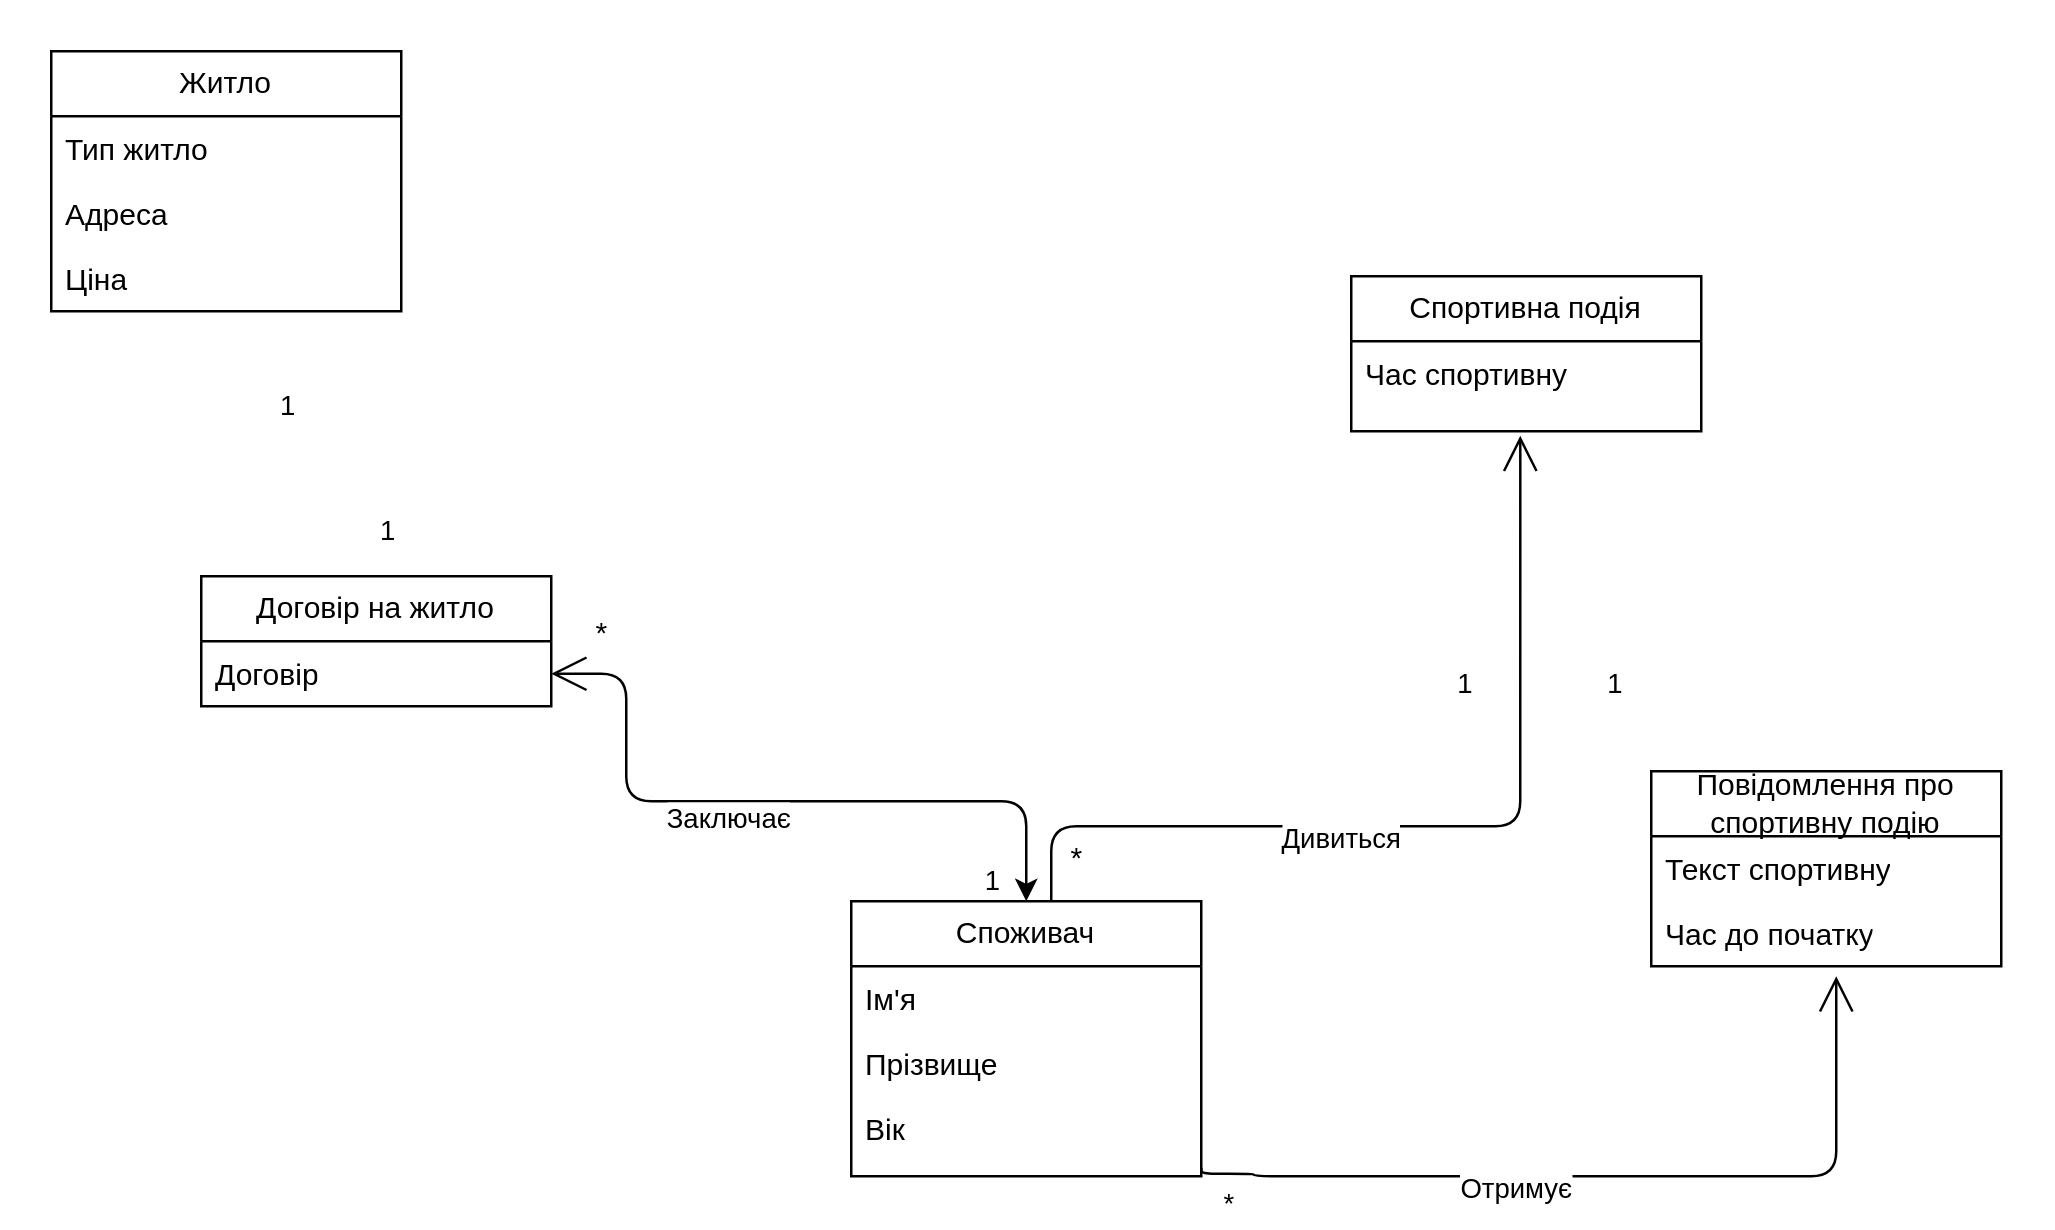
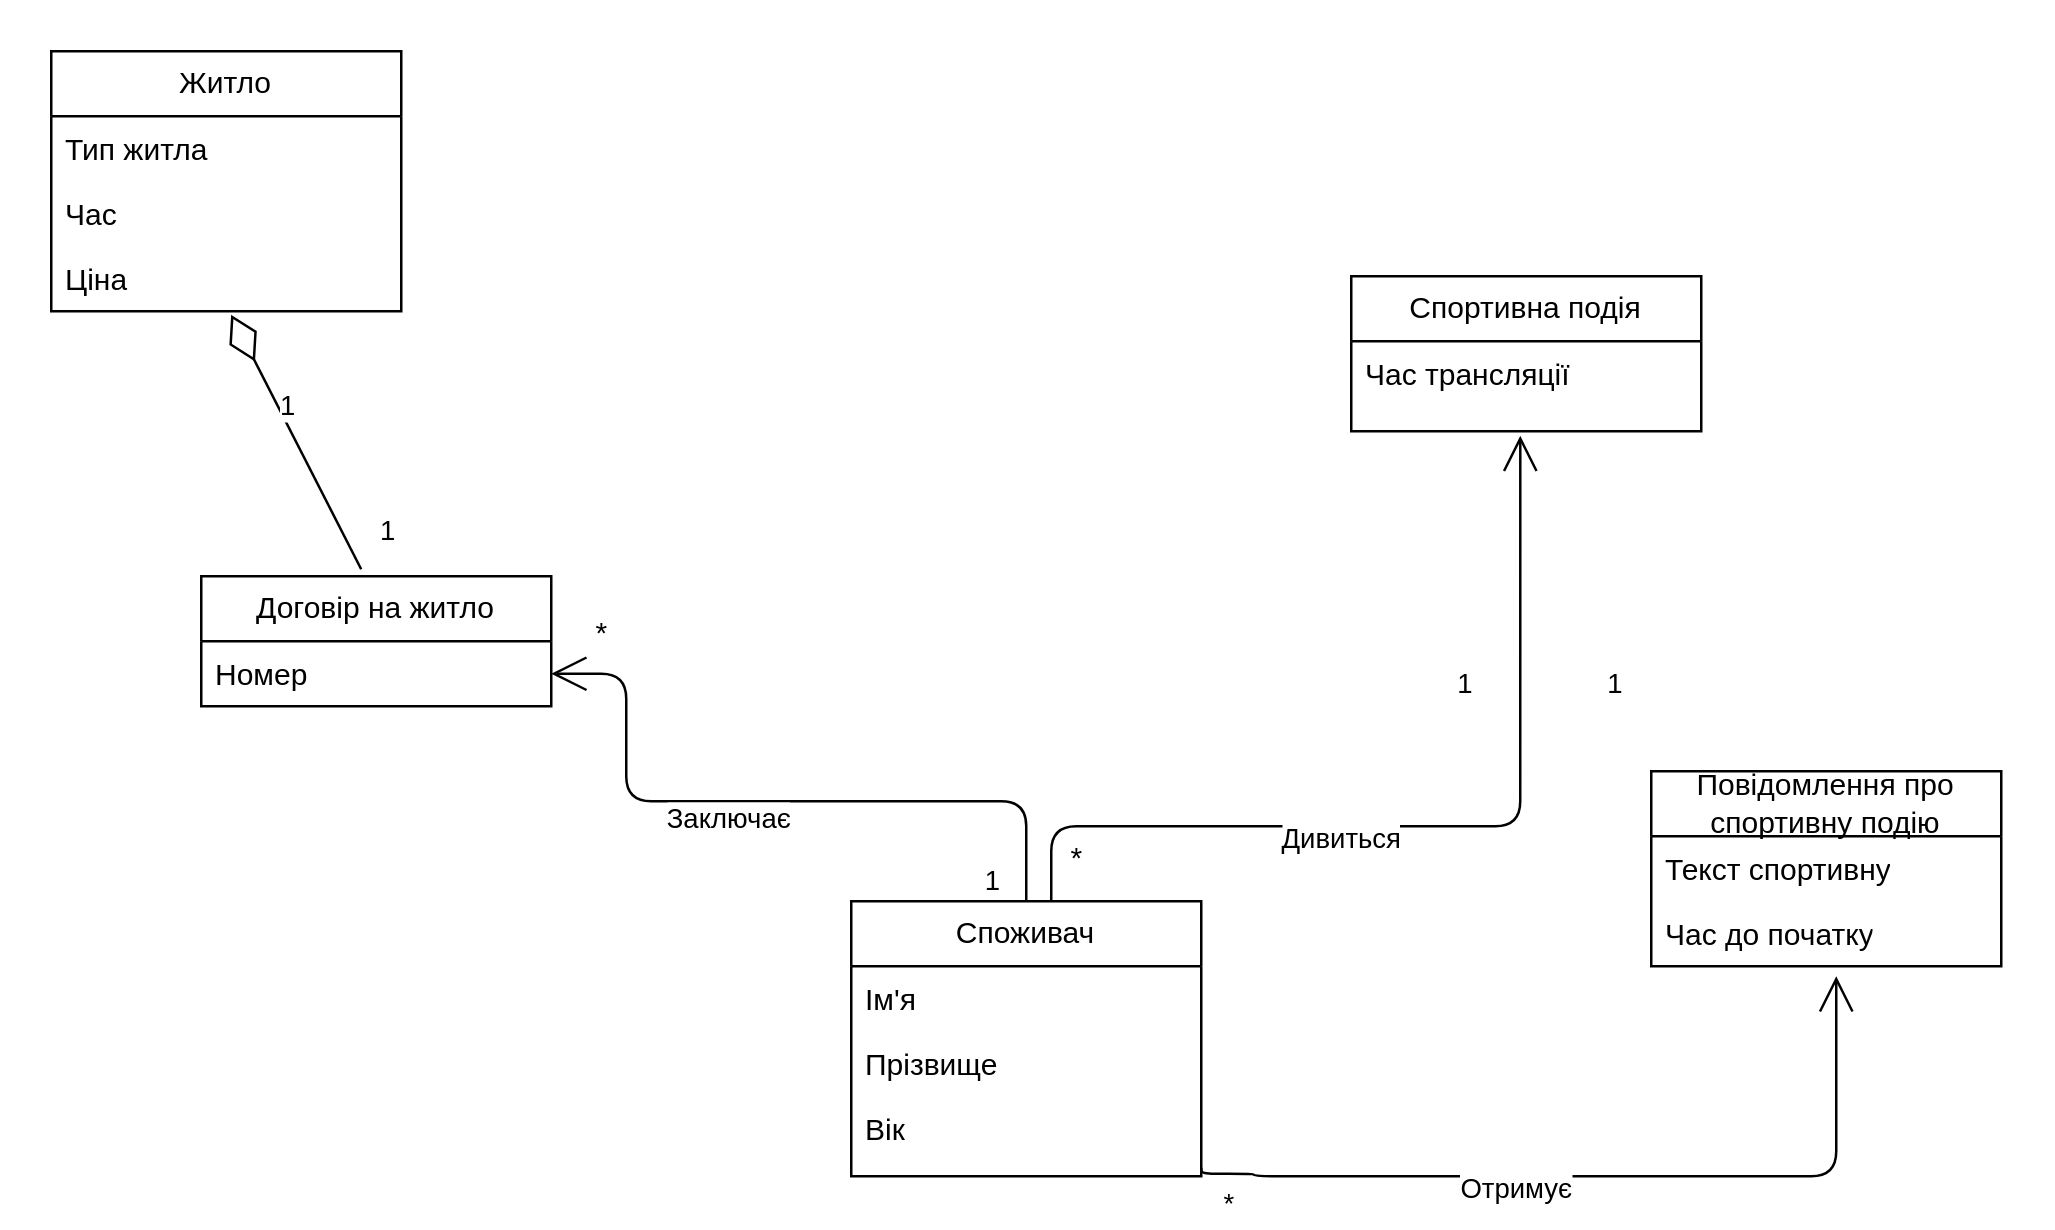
node "Тип житло": label "Тип житло" -> "Тип житла"
node "Адреса": label "Адреса" -> "Час"
node "Час спортивну": label "Час спортивну" -> "Час трансляції"
edge "Договір на житло" -> "Ціна": added
node "Договір": label "Договір" -> "Номер"
edge "Договір на житло" -- "Cпоживач": arrowhead classic -> none
